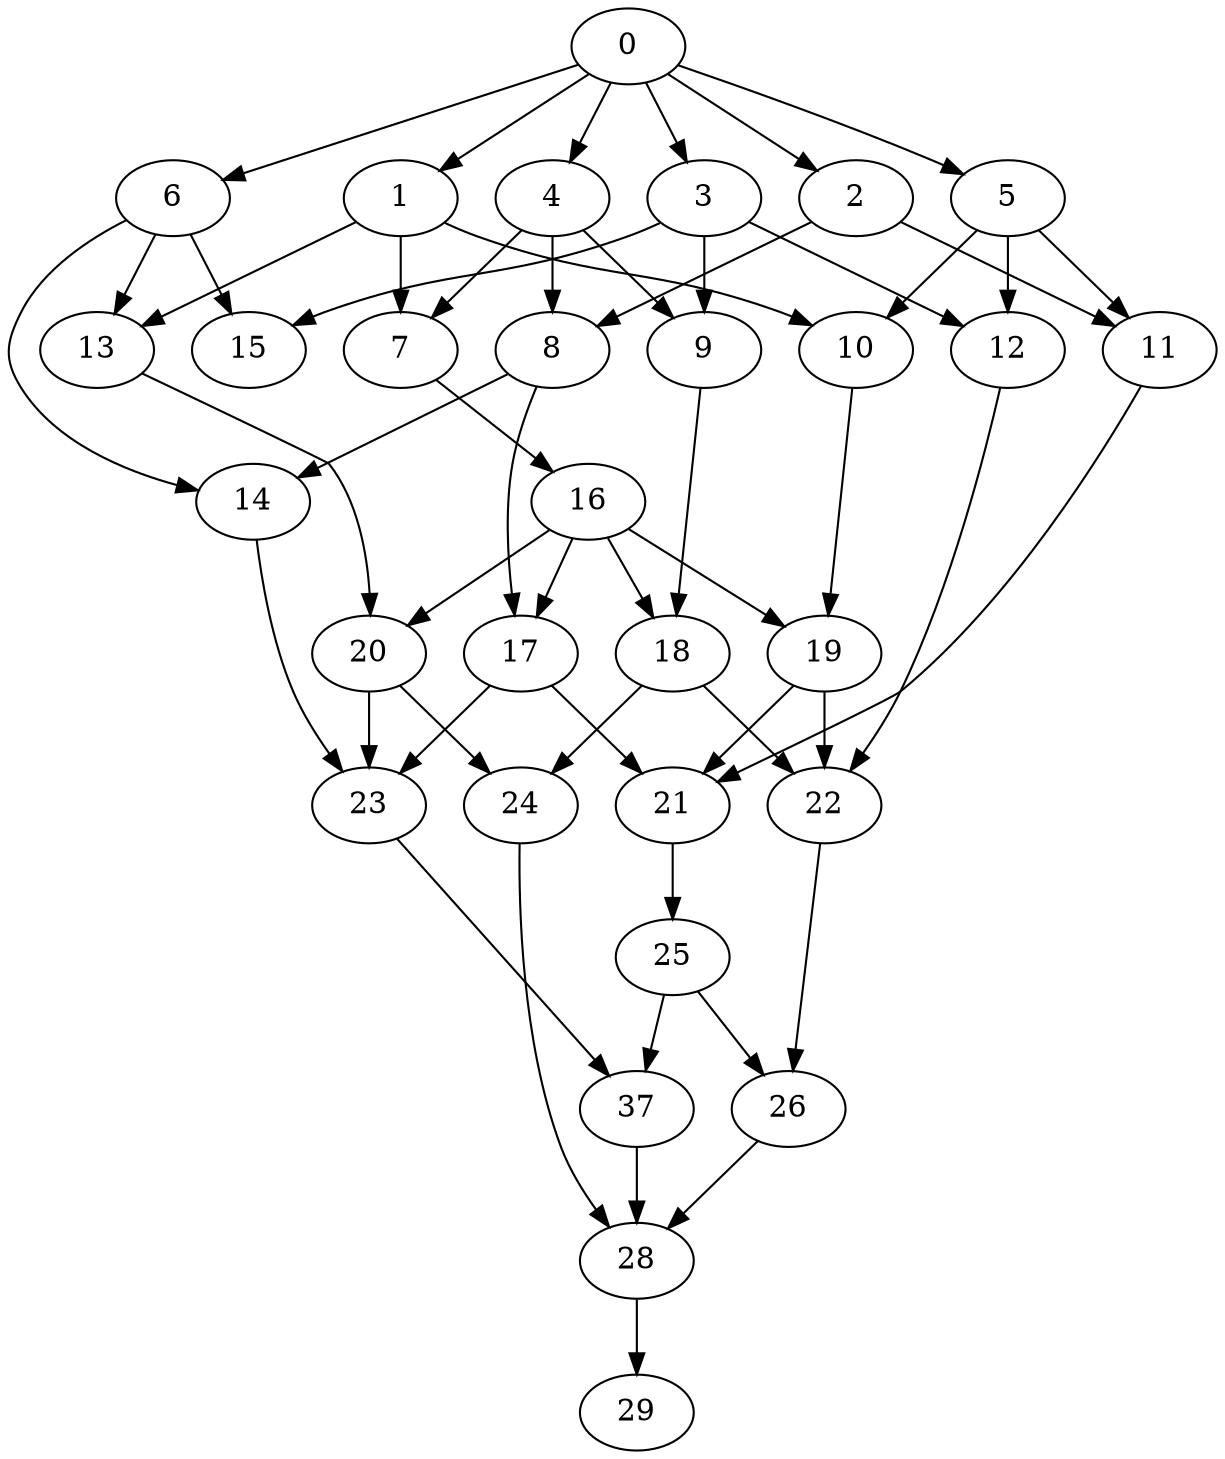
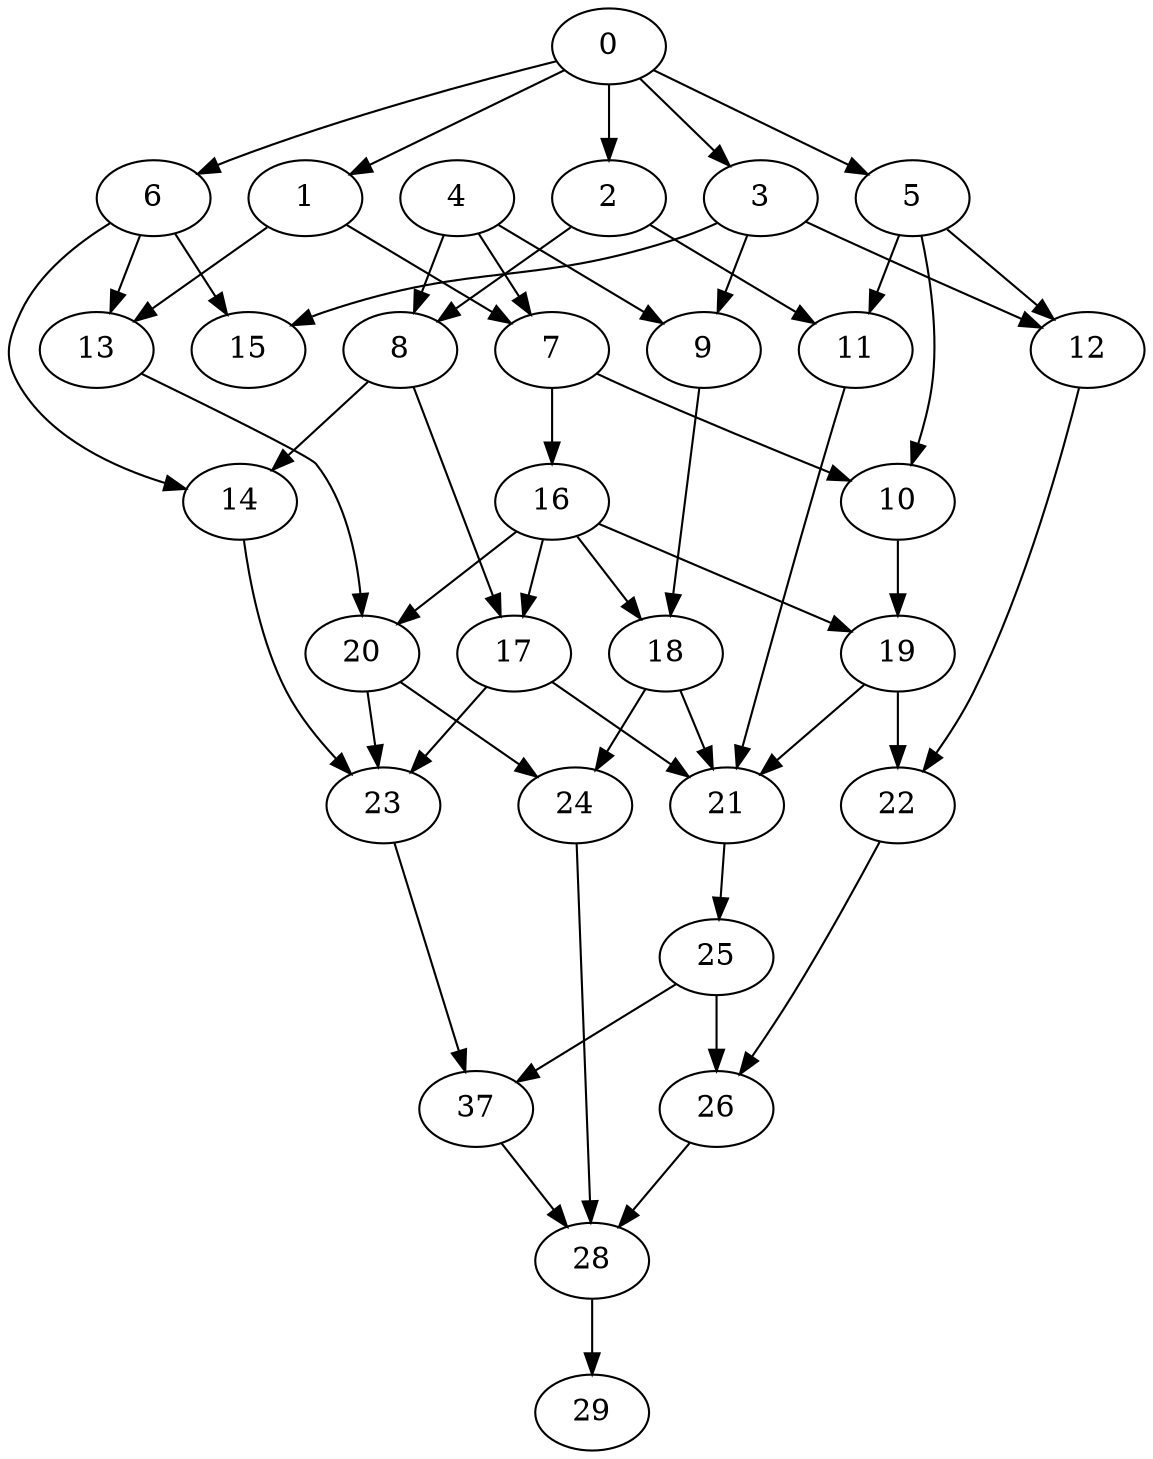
edge "0" -> "4": removed
edge "1" -> "10": now "7" -> "10"
edge "18" -> "22": now "18" -> "21"
